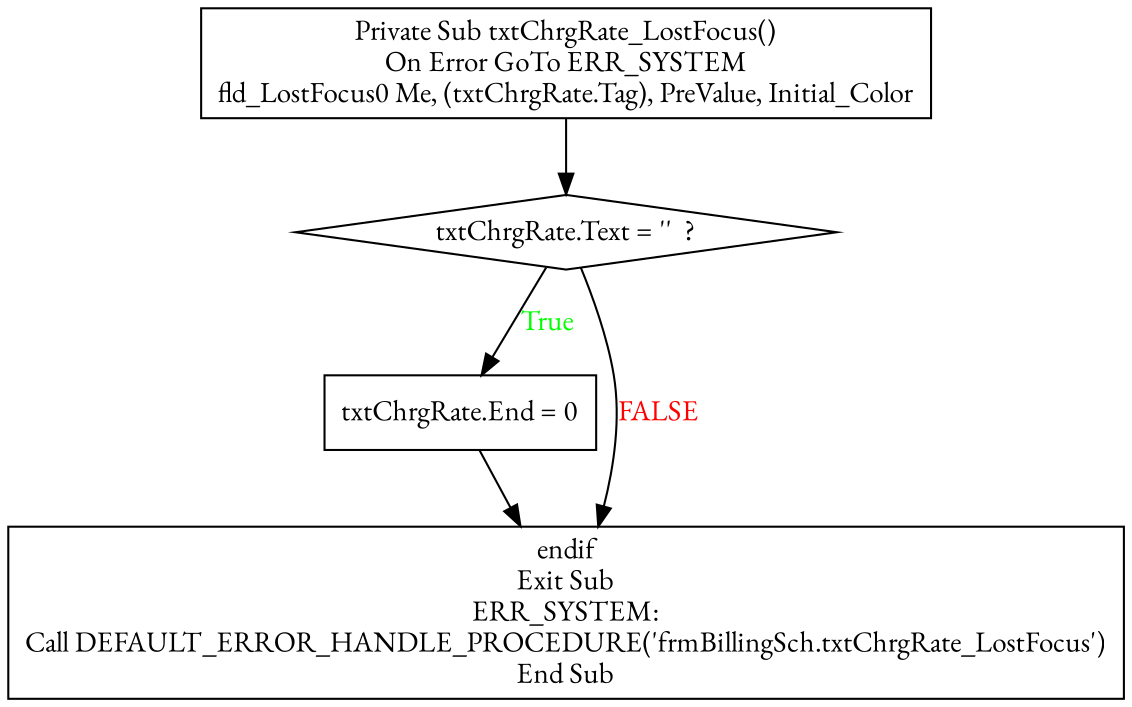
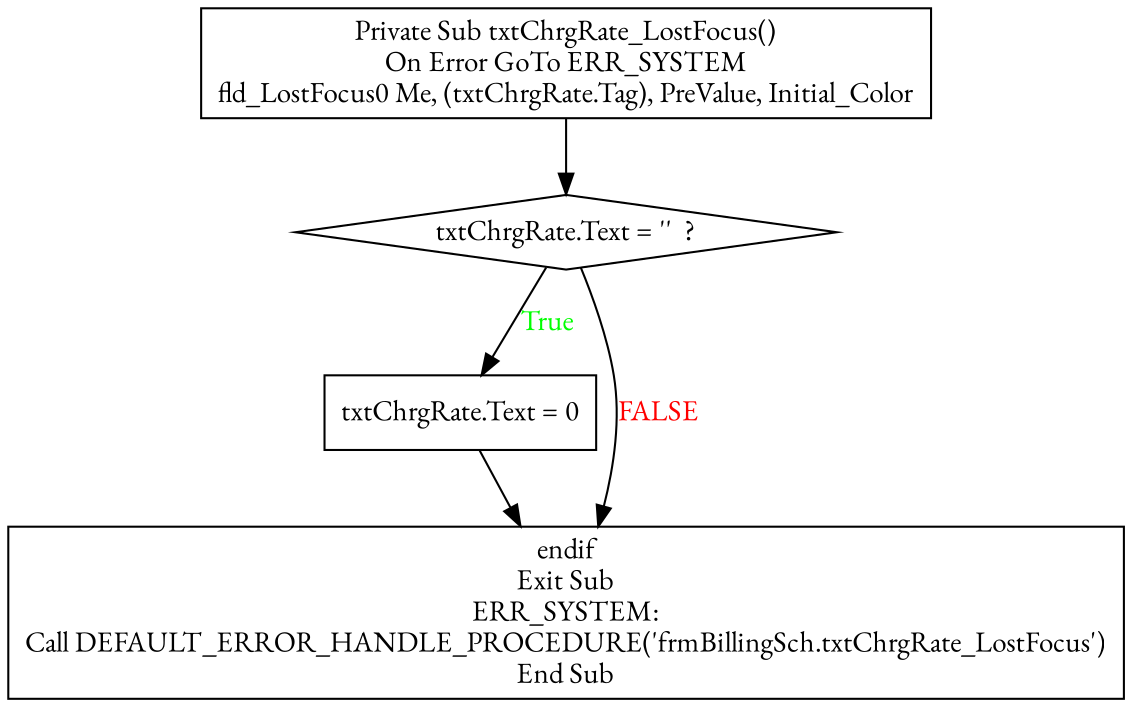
node "txtChrgRate.End = 0": label "txtChrgRate.End = 0" -> "txtChrgRate.Text = 0"
